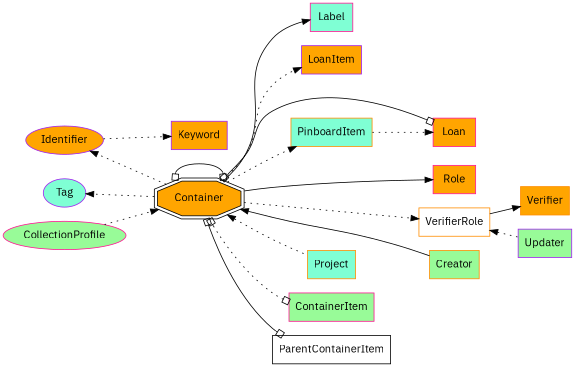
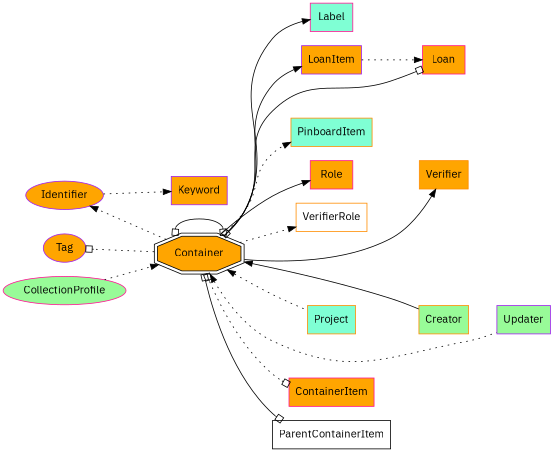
edge "Container" -> "LoanItem": style dotted -> solid
edge "PinboardItem" -> "Loan": now "LoanItem" -> "Loan"
node "Tag": fillcolor aquamarine -> orange
edge "Container" -> "Tag": arrowhead normal -> obox
edge "VerifierRole" -> "Verifier": now "Container" -> "Verifier"
edge "Updater" -> "VerifierRole": now "Updater" -> "Container"
node "ContainerItem": fillcolor palegreen -> orange
